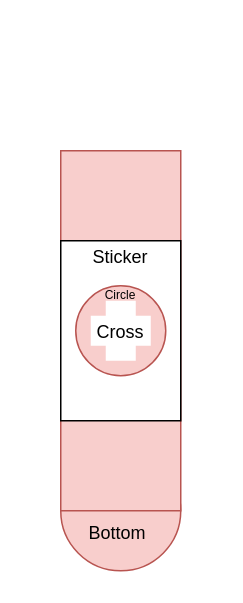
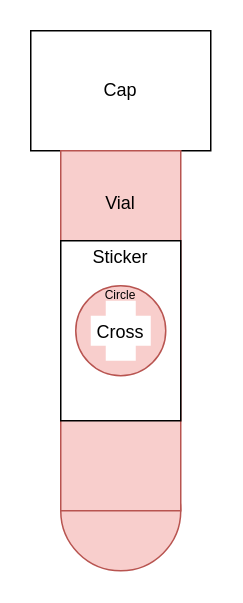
node "Cap": added
node "Vial": added
node "Bottom": removed
